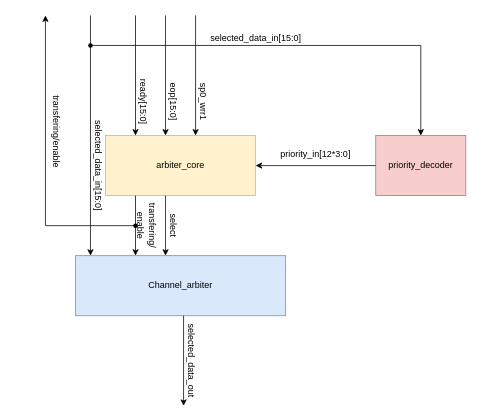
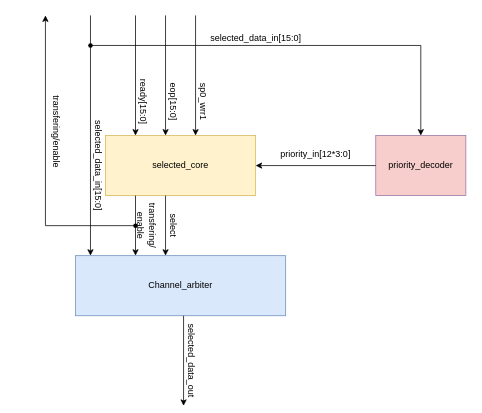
node "arbiter_core": label "arbiter_core" -> "selected_core"
